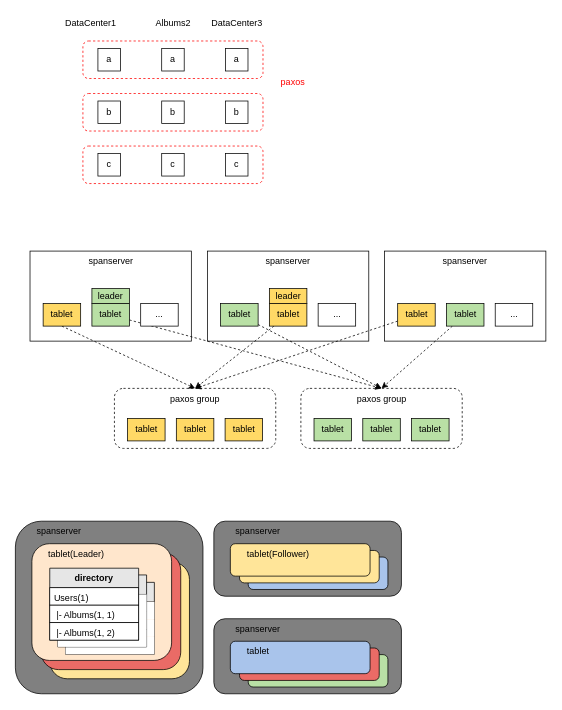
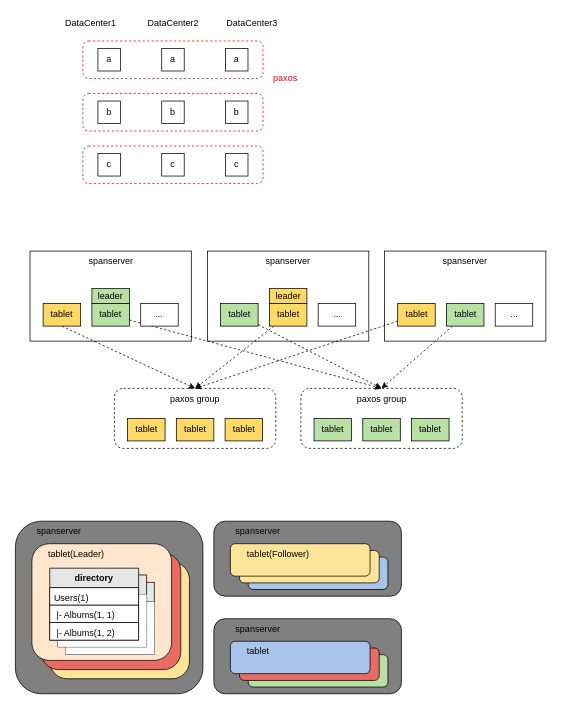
node "Albums2": label "Albums2" -> "DataCenter2"
node "DataCenter3": moved (237, 23) -> (252, 23)
node "paxos": moved (293, 82) -> (285, 78)
